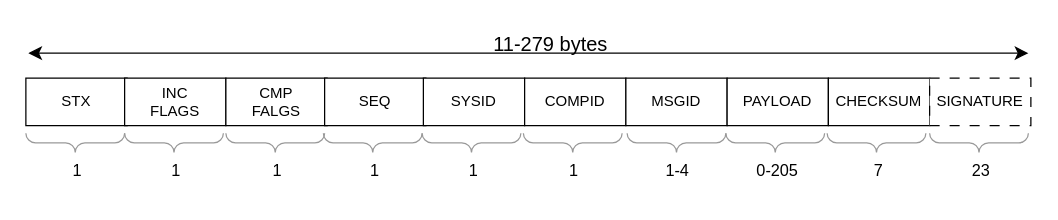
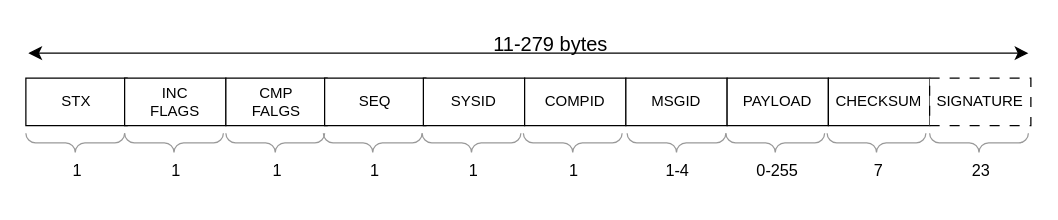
node "0-205": label "0-205" -> "0-255"
